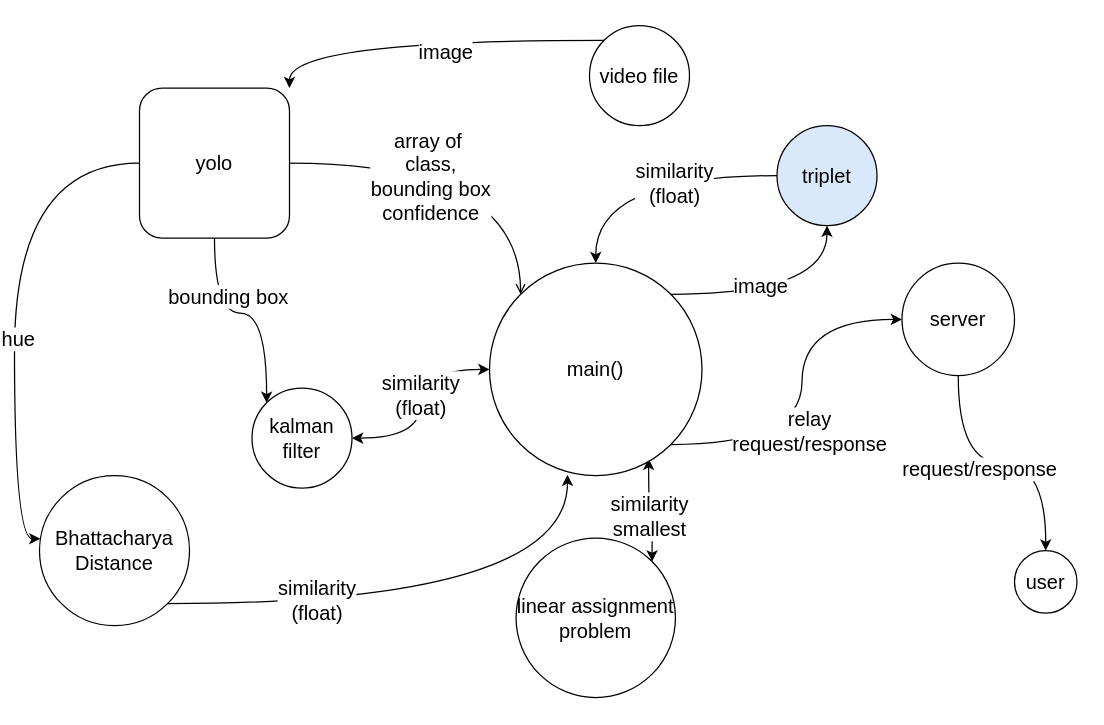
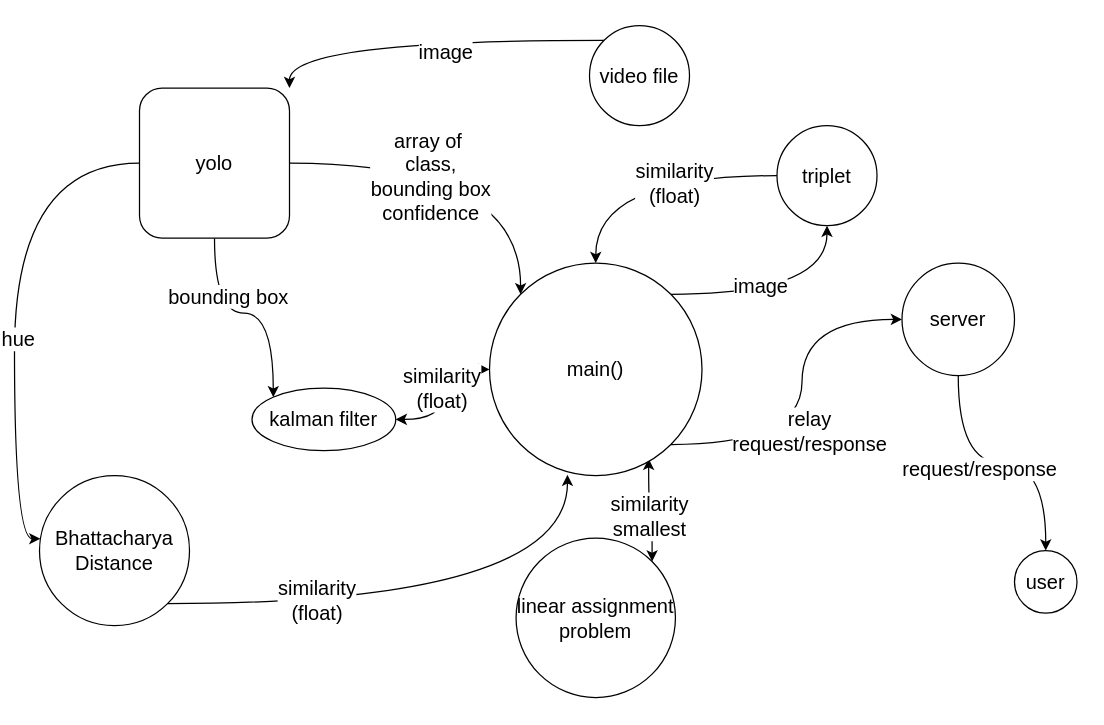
node "triplet": fillcolor #dae8fc -> #ffffff
edge "yolo" -> "main()": arrowhead open -> classic
node "kalman filter": size 100x100 -> 144x63
